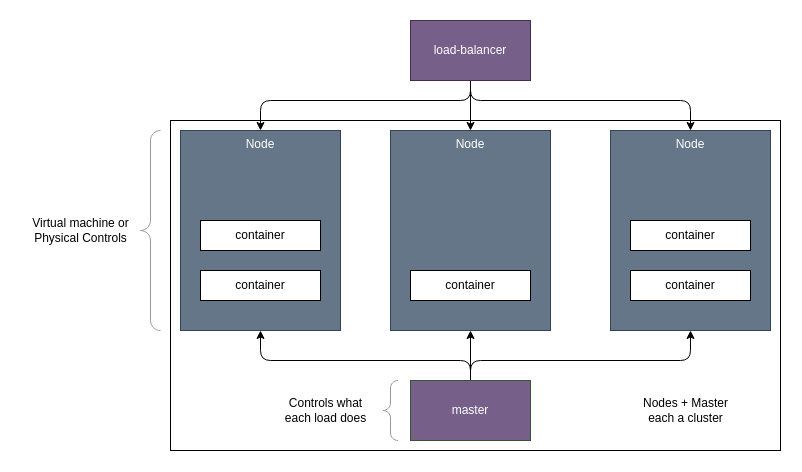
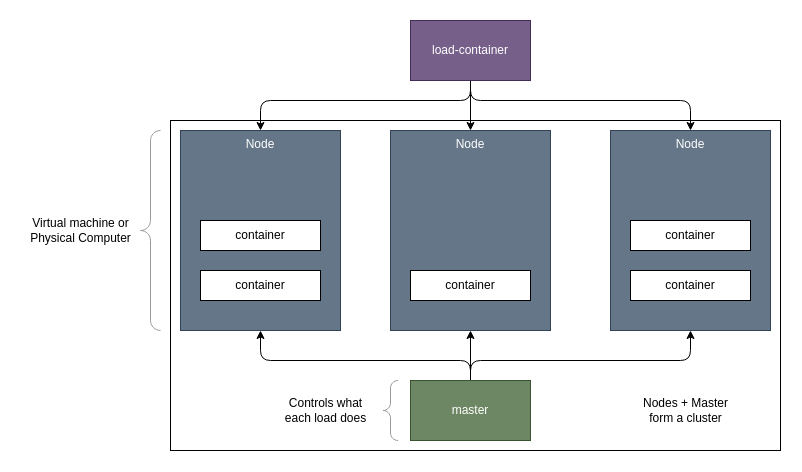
node "load-balancer": label "load-balancer" -> "load-container"
node "Virtual machine or Physical Controls": label "Virtual machine or Physical Controls" -> "Virtual machine or Physical Computer"
node "master": fillcolor #76608a -> #6d8764
node "Nodes + Master each a cluster": label "Nodes + Master each a cluster" -> "Nodes + Master form a cluster"
